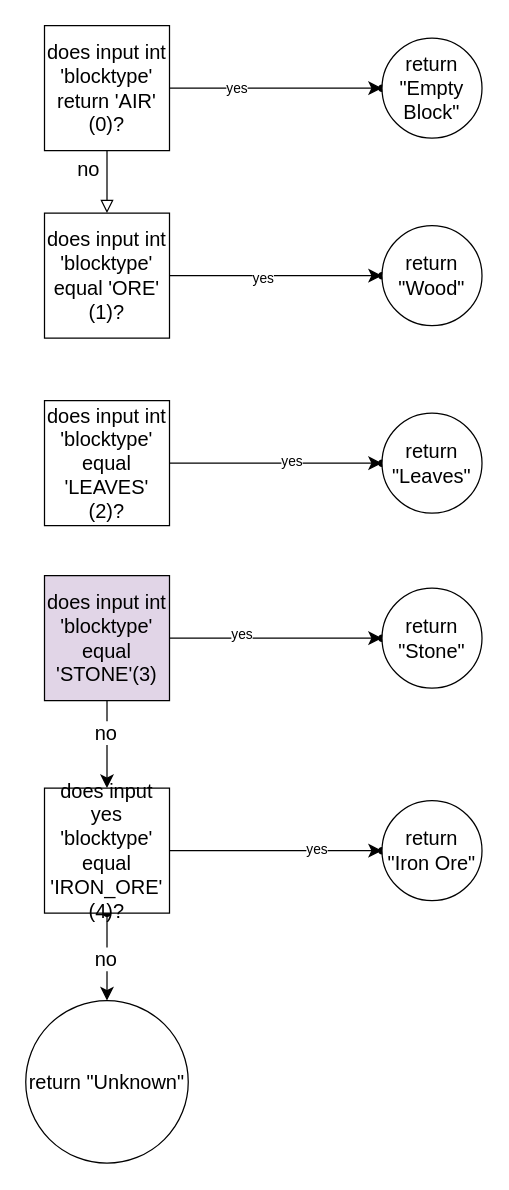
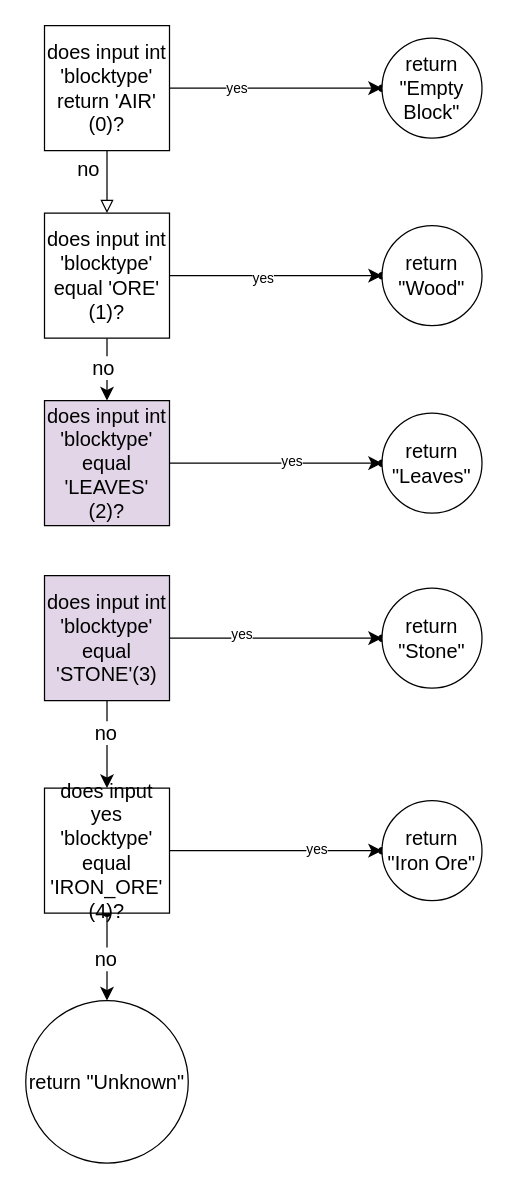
edge "does input int 'blocktype' equal 'ORE' (1)?" -> "does input int 'blocktype' equal 'LEAVES' (2)?": added, label "no"
node "does input int 'blocktype' equal 'LEAVES' (2)?": fillcolor #ffffff -> #e1d5e7
